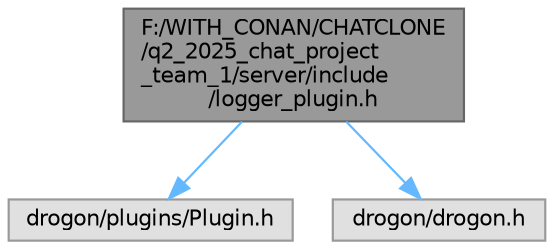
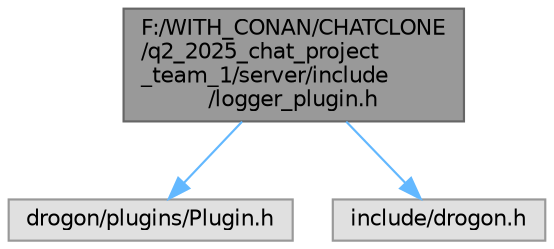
node "drogon/drogon.h": label "drogon/drogon.h" -> "include/drogon.h"
